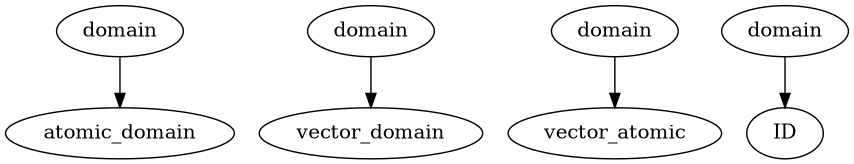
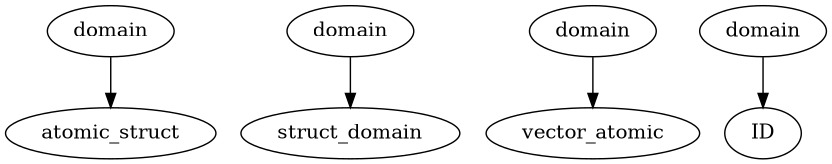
node "atomic_domain": label "atomic_domain" -> "atomic_struct"
node "vector_domain": label "vector_domain" -> "struct_domain"
